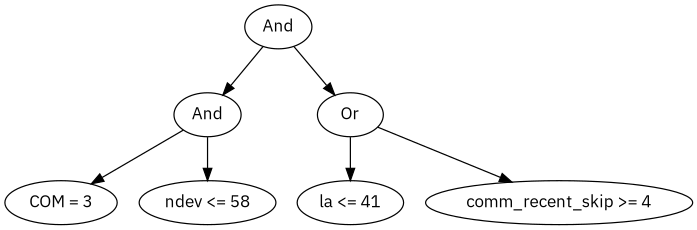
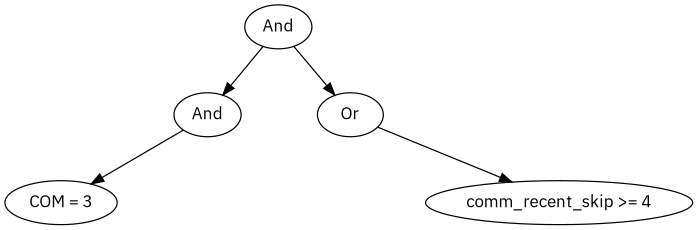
node "ndev <= 58": removed
node "la <= 41": removed
